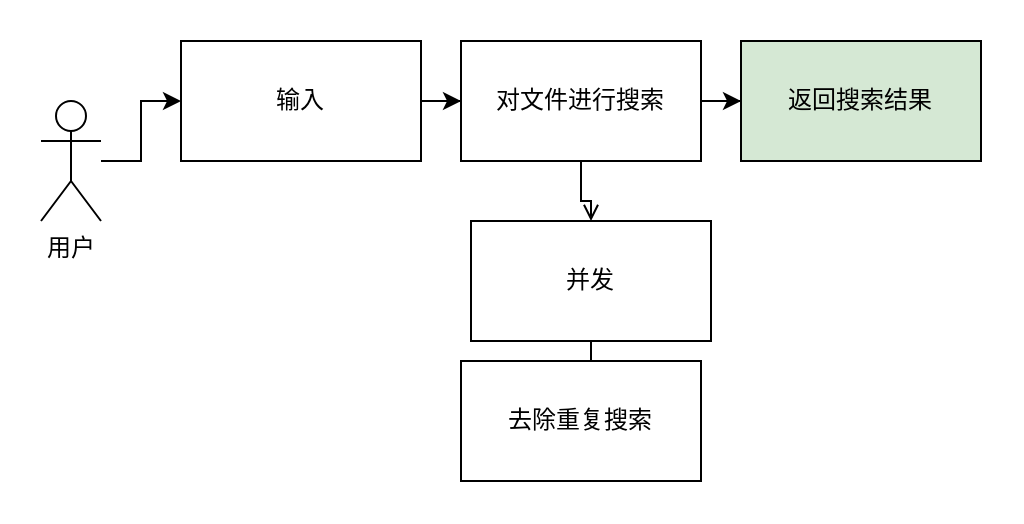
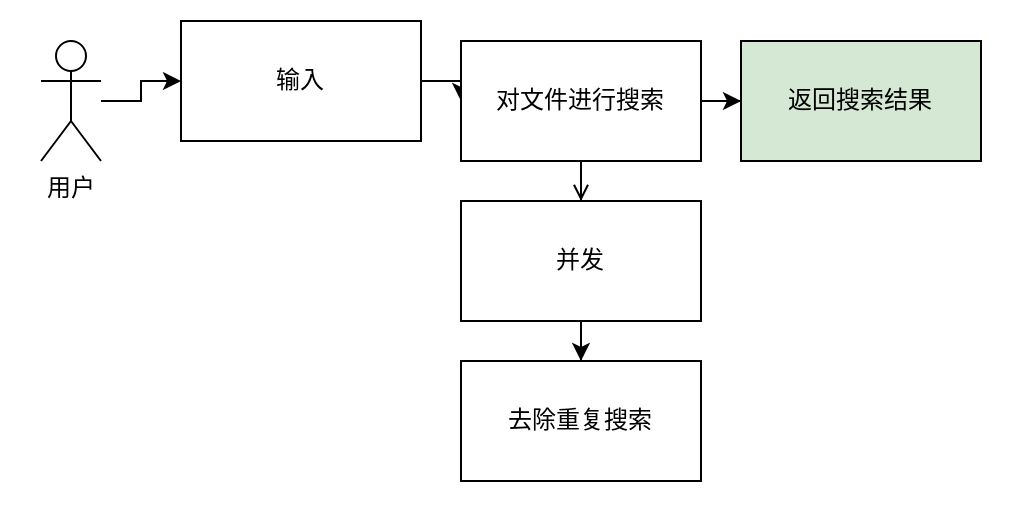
node "输入": moved (301, 101) -> (301, 81)
node "用户": moved (71, 161) -> (71, 101)
node "并发": moved (591, 281) -> (581, 261)
